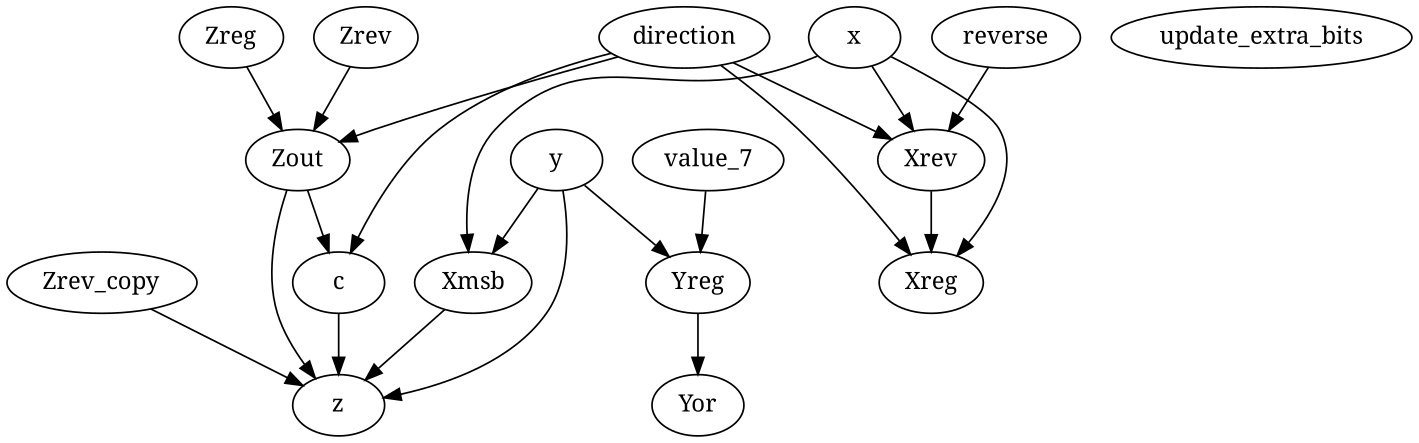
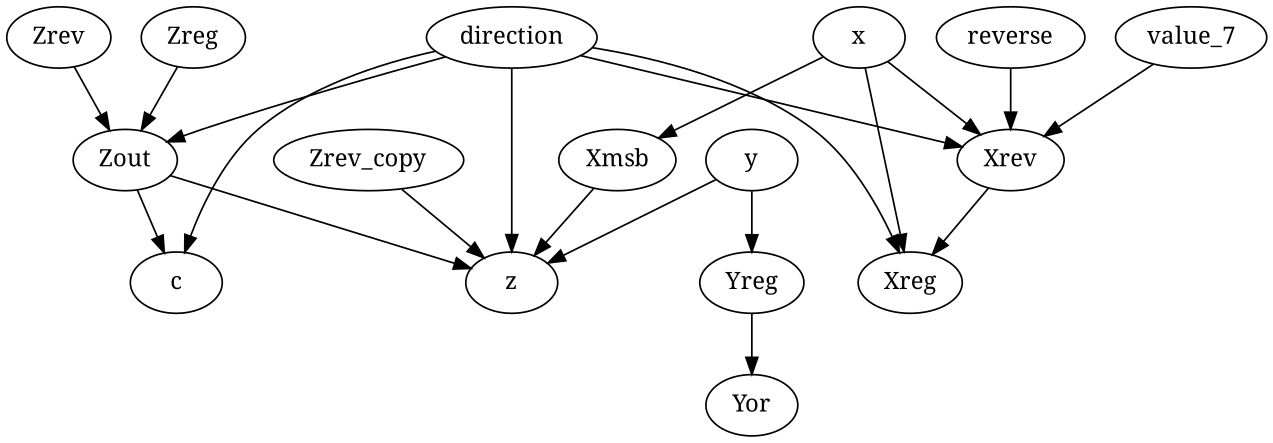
node "update_extra_bits": removed
edge "value_7" -> "Yreg": now "value_7" -> "Xrev"
edge "y" -> "Xmsb": removed
edge "c" -> "z": now "direction" -> "z"
